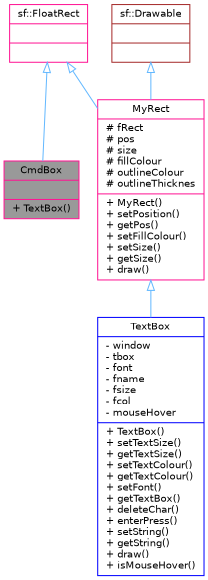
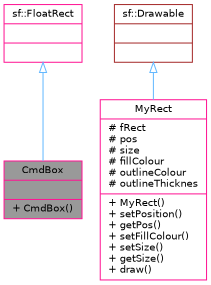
edge "MyRect" -> "sf::FloatRect": removed
node "CmdBox": text "+ TextBox()" -> "+ CmdBox()"
node "TextBox": removed
